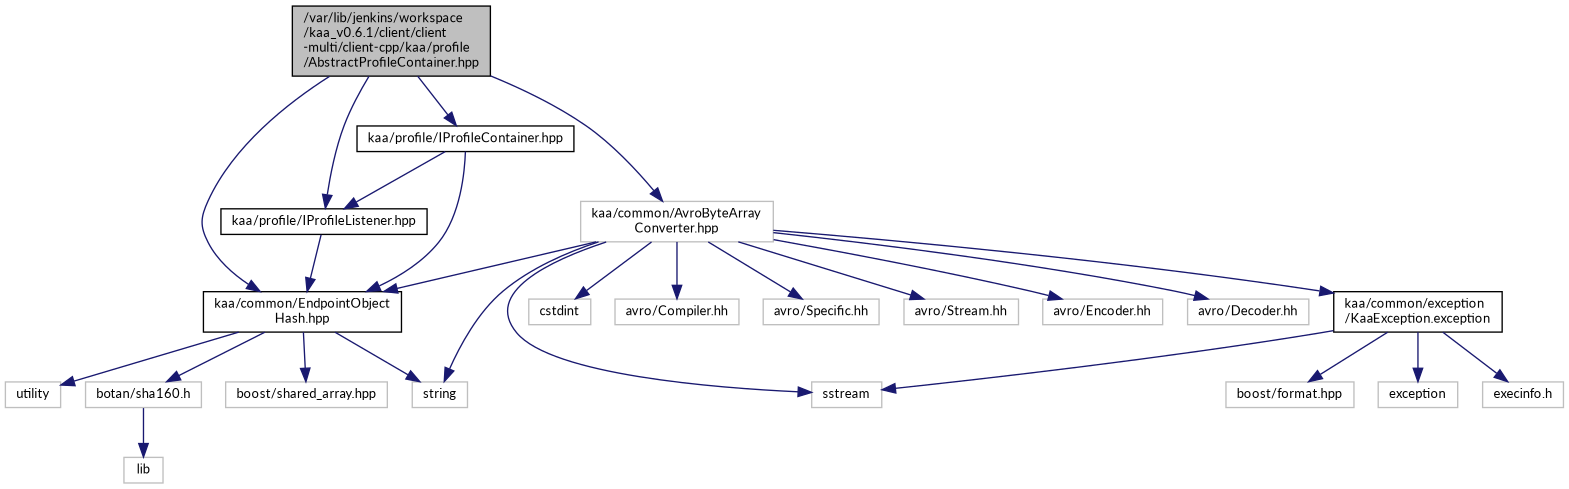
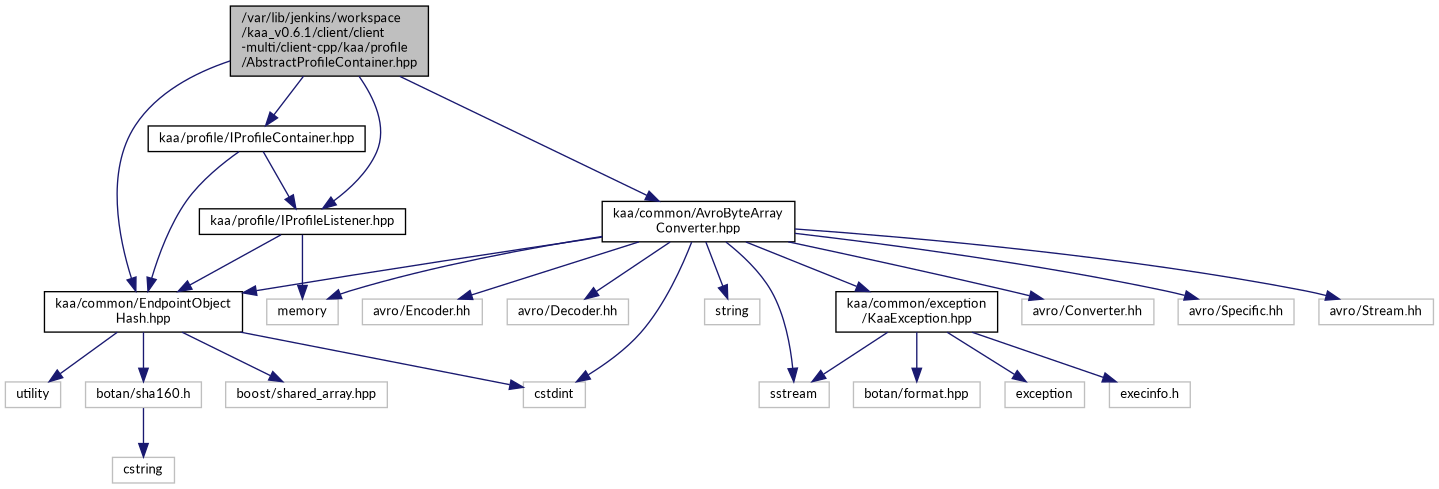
node "kaa/common/AvroByteArray Converter.hpp": color grey75 -> black
node "memory": added
node "avro/Compiler.hh": label "avro/Compiler.hh" -> "avro/Converter.hh"
node "kaa/common/exception /KaaException.exception": label "kaa/common/exception /KaaException.exception" -> "kaa/common/exception /KaaException.hpp"
edge "kaa/common/EndpointObject Hash.hpp" -> "string": now "kaa/common/EndpointObject Hash.hpp" -> "cstdint"
node "boost/format.hpp": label "boost/format.hpp" -> "botan/format.hpp"
node "lib": label "lib" -> "cstring"
